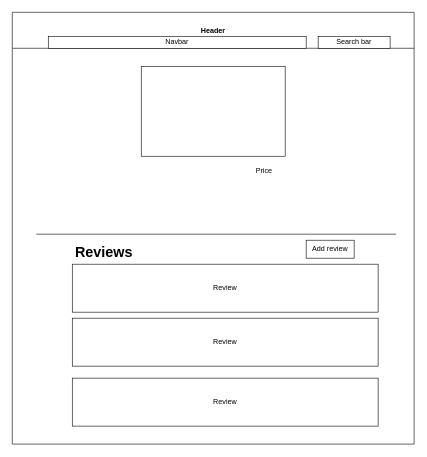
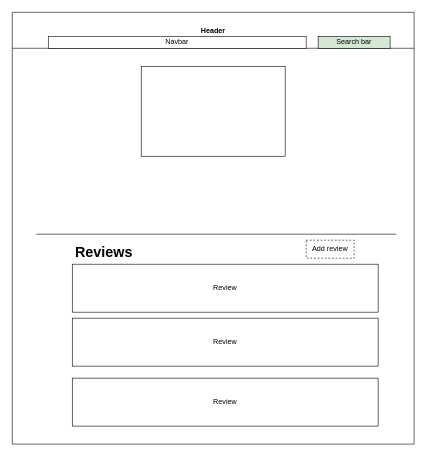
node "Search bar": fillcolor #ffffff -> #d5e8d4
node "Price": removed
node "Add review": style solid -> dashed
